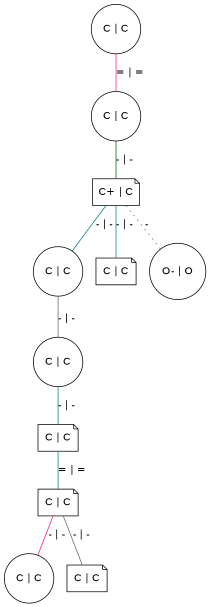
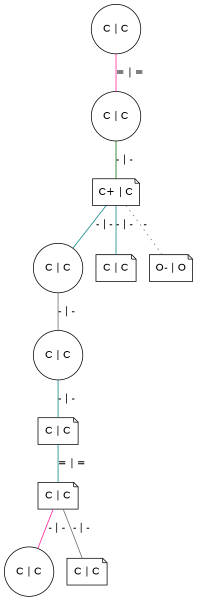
node "O- | O": shape circle -> note
